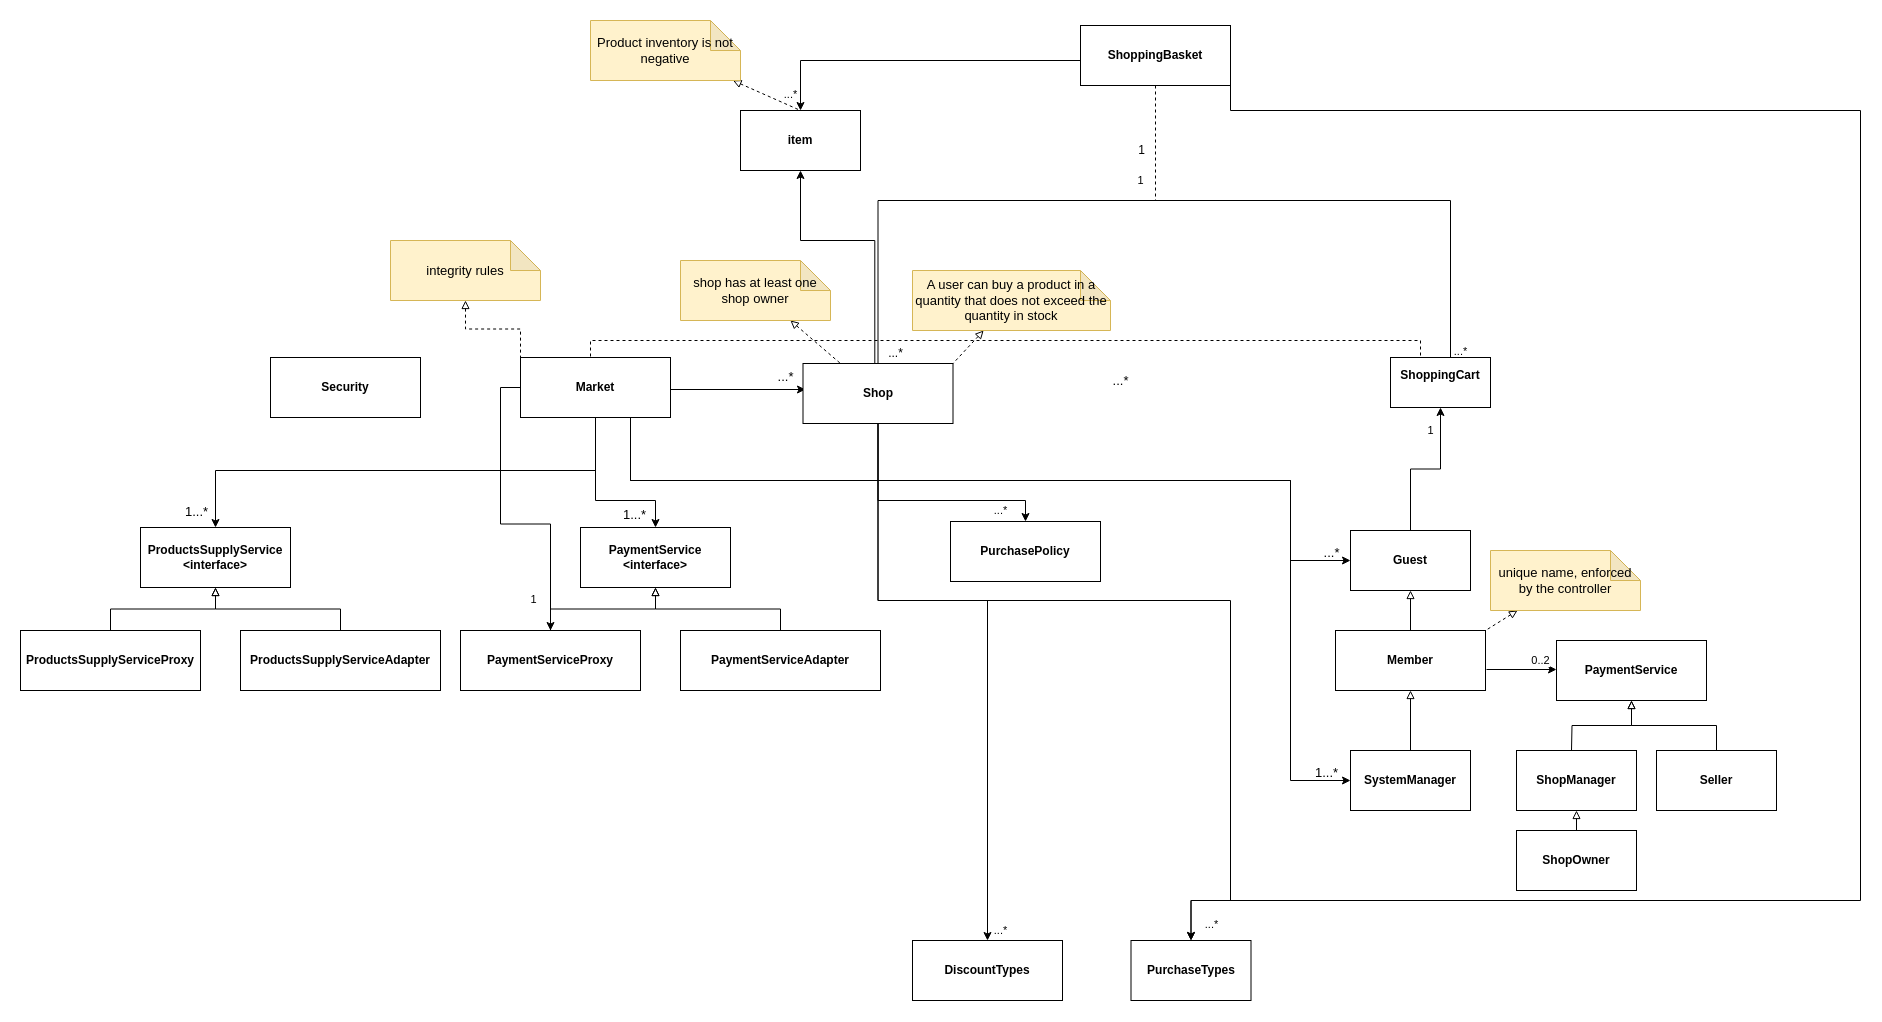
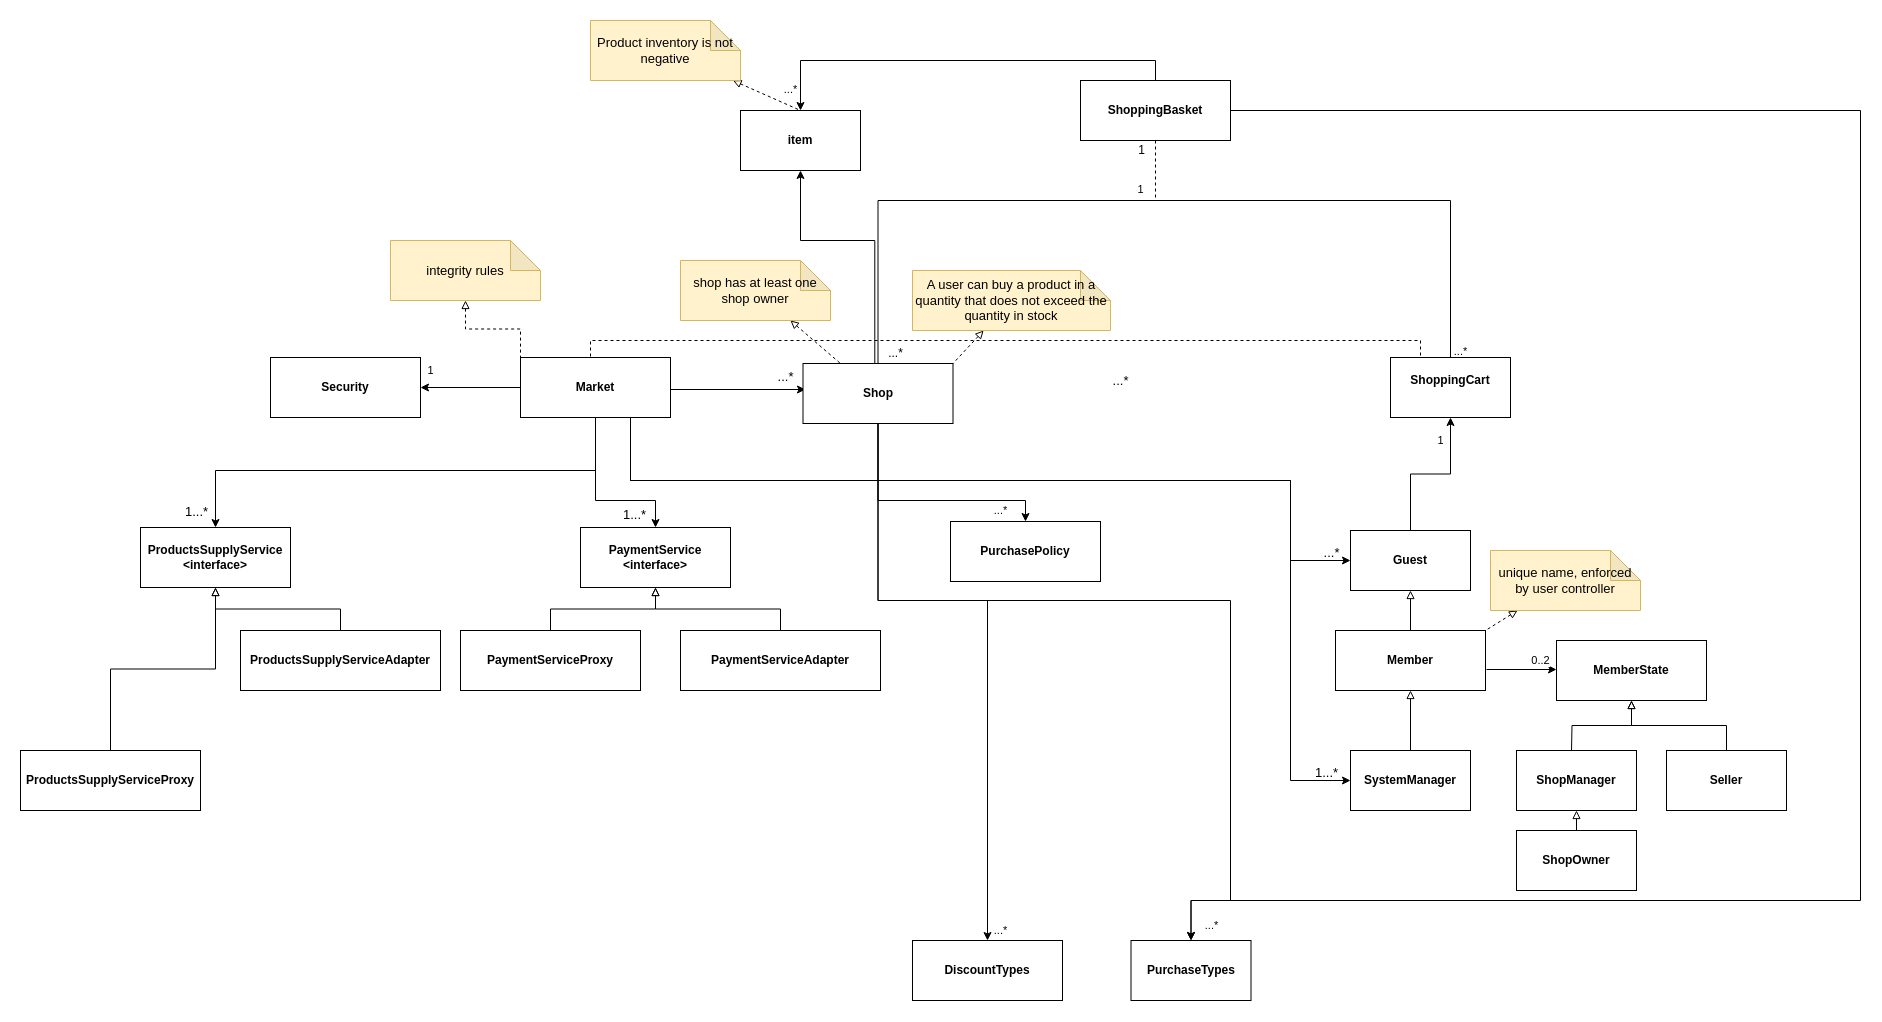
node "ShoppingBasket": moved (1156, 56) -> (1156, 111)
node "ShoppingCart": size 100x50 -> 120x60
edge "Market" -> "PaymentServiceProxy": now "Market" -> "Security"
node "unique name, enforced by the controller": label "unique name, enforced by the controller" -> "unique name, enforced by user controller"
node "ProductsSupplyServiceProxy": moved (111, 661) -> (111, 781)
node "PaymentService": label "PaymentService" -> "MemberState"
node "Seller": moved (1717, 781) -> (1727, 781)
